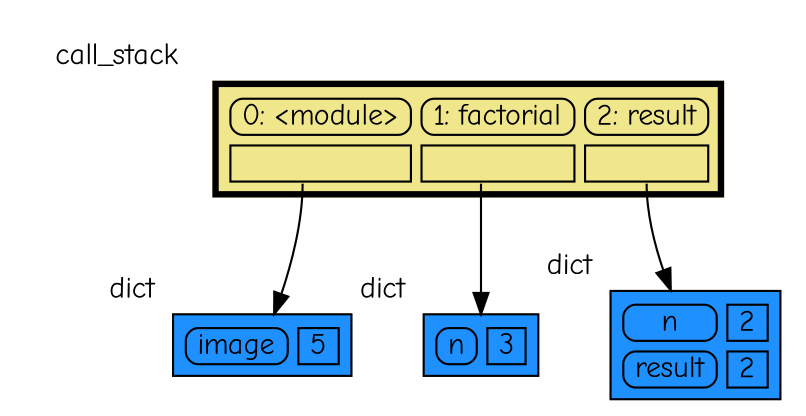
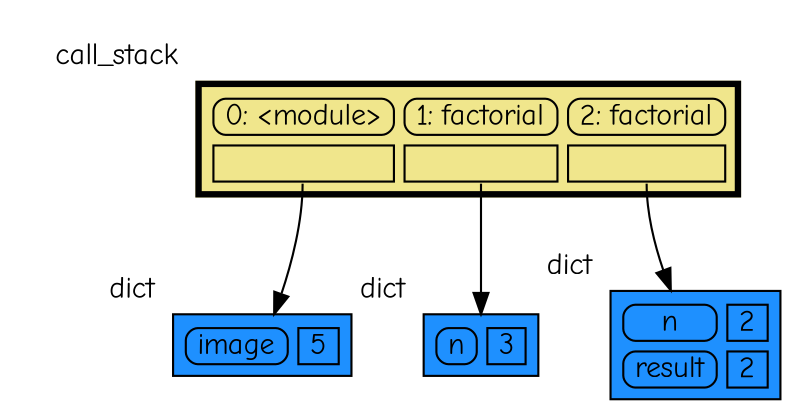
node "0: <module>": text "2: result" -> "2: factorial"
